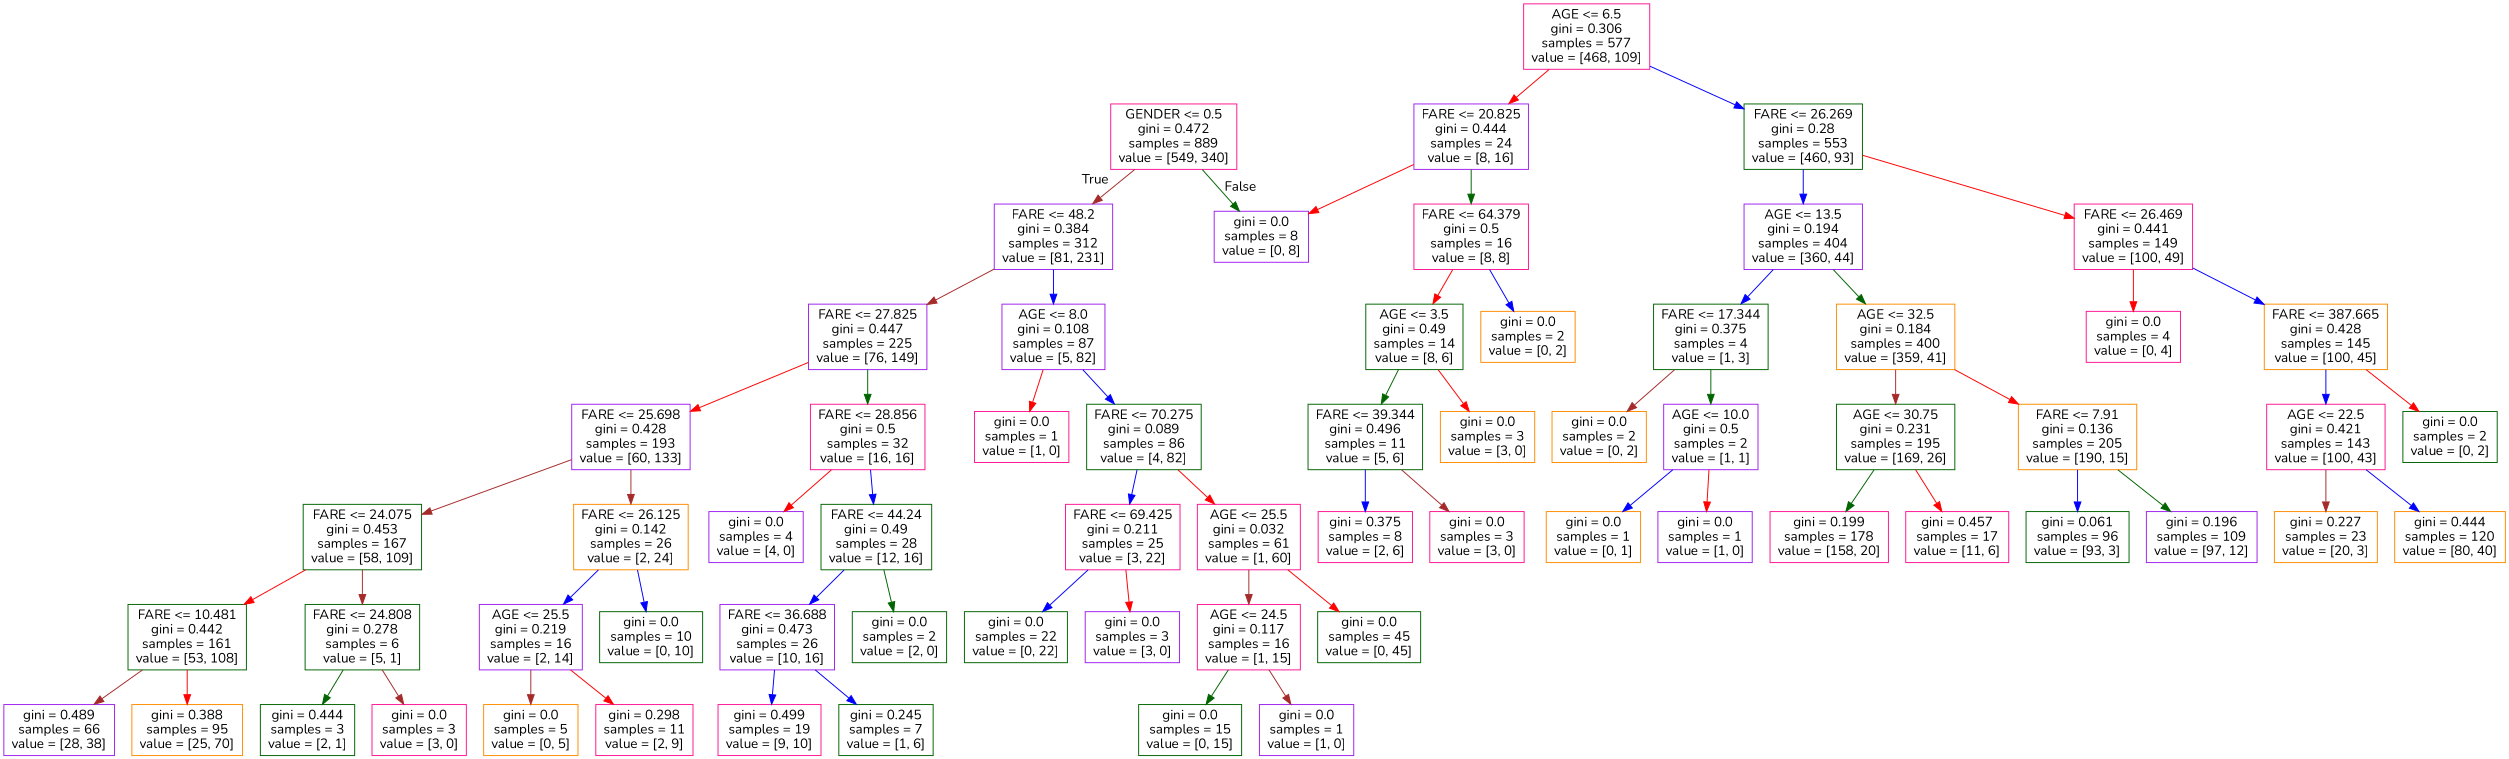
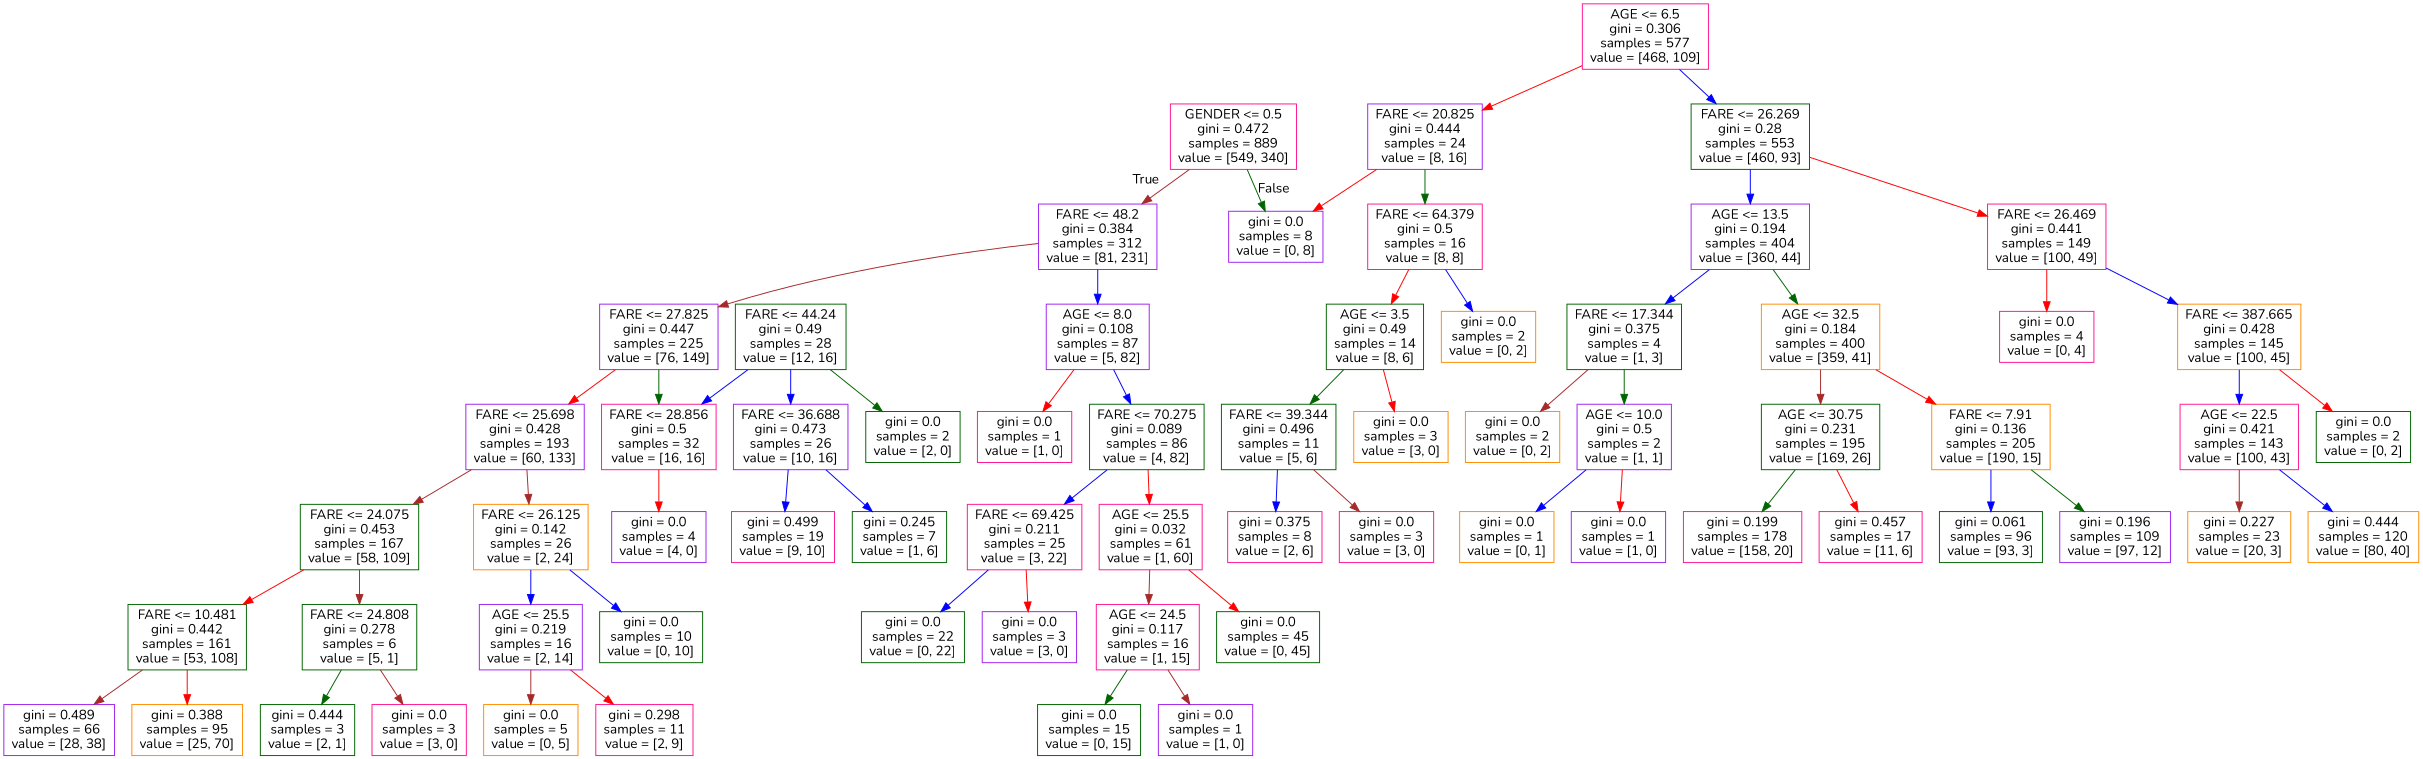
edge "FARE <= 28.856 gini = 0.5 samples = 32 value = [16, 16]" -> "FARE <= 44.24 gini = 0.49 samples = 28 value = [12, 16]": reversed
